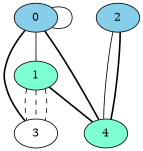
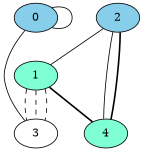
edge "0" -- "1": now "2" -- "1"
edge "0" -- "4": removed
edge "0" -- "3": style bold -> solid
